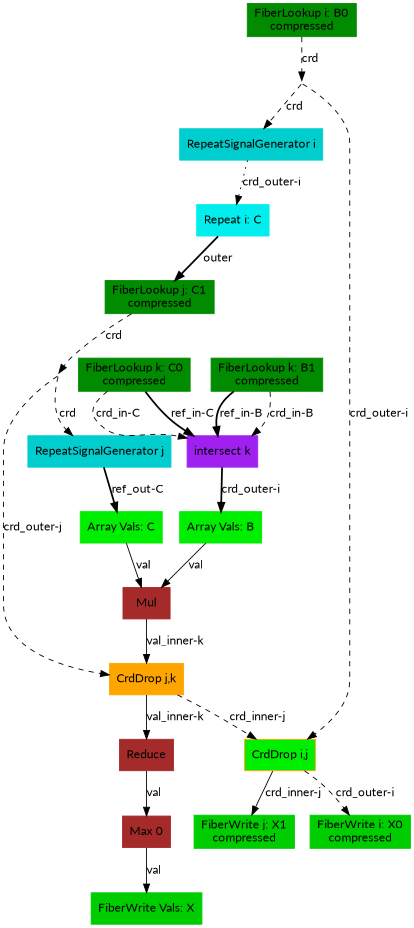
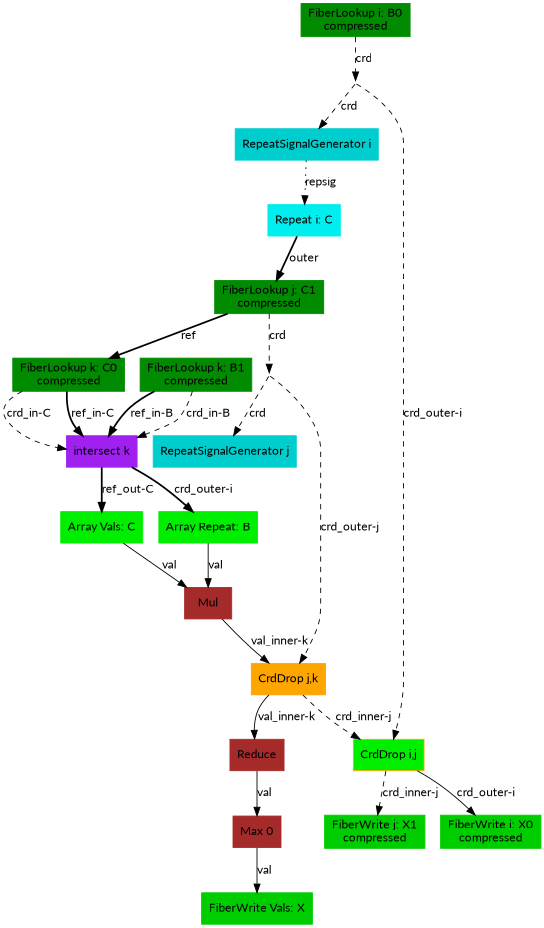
edge "RepeatSignalGenerator i" -> "Repeat i: C": label "crd_outer-i" -> "repsig"
edge "FiberLookup j: C1 compressed" -> "FiberLookup k: C0 compressed": added, label "ref"
edge "RepeatSignalGenerator j" -> "Array Vals: C": now "intersect k" -> "Array Vals: C"
node "Array Vals: B": label "Array Vals: B" -> "Array Repeat: B"
edge "CrdDrop i,j" -> "FiberWrite i: X0 compressed": style dashed -> solid
edge "CrdDrop i,j" -> "FiberWrite j: X1 compressed": style solid -> dashed
